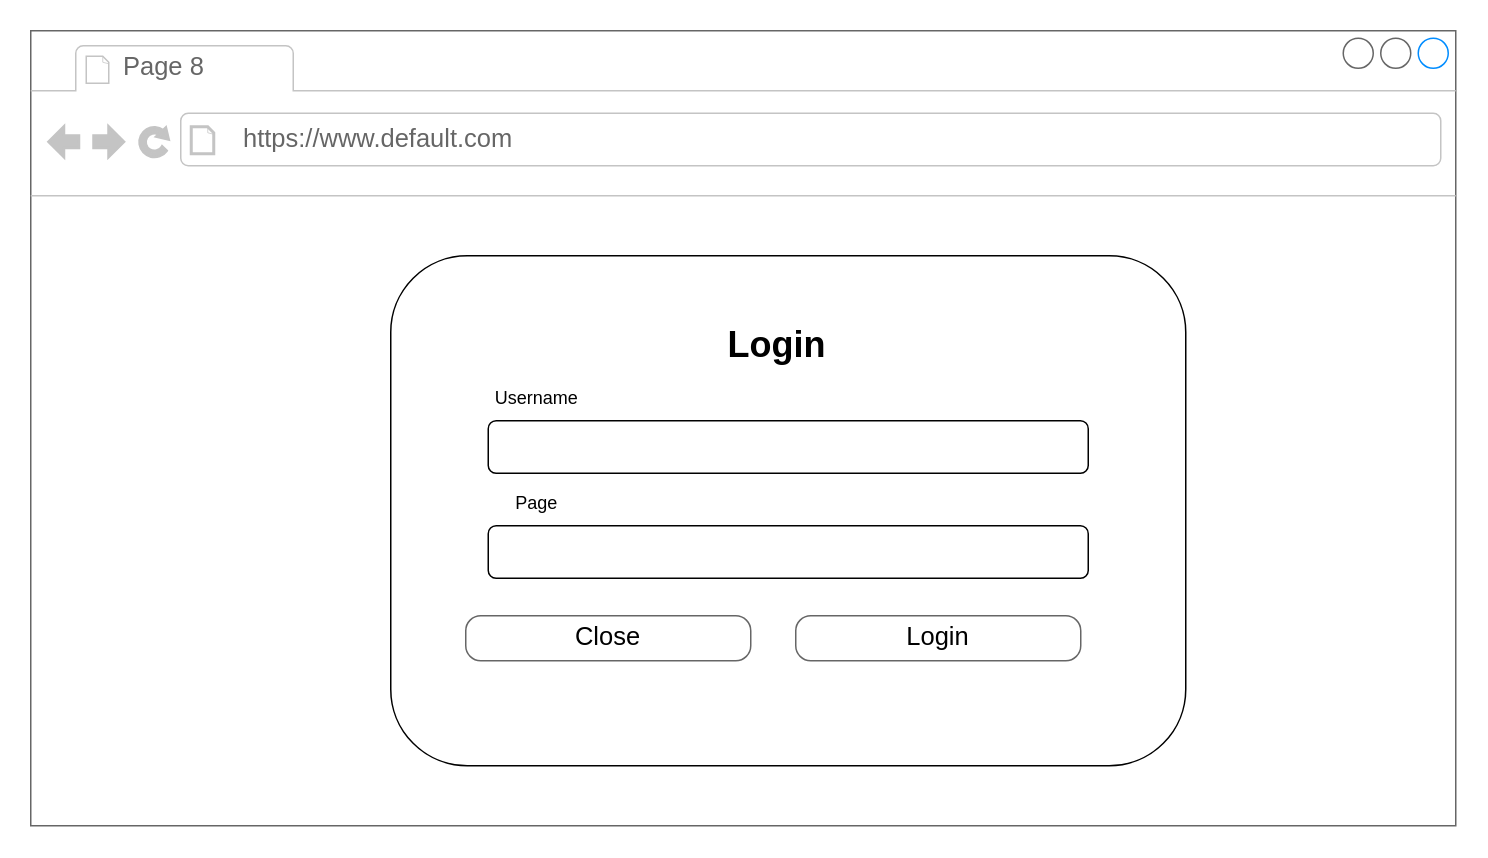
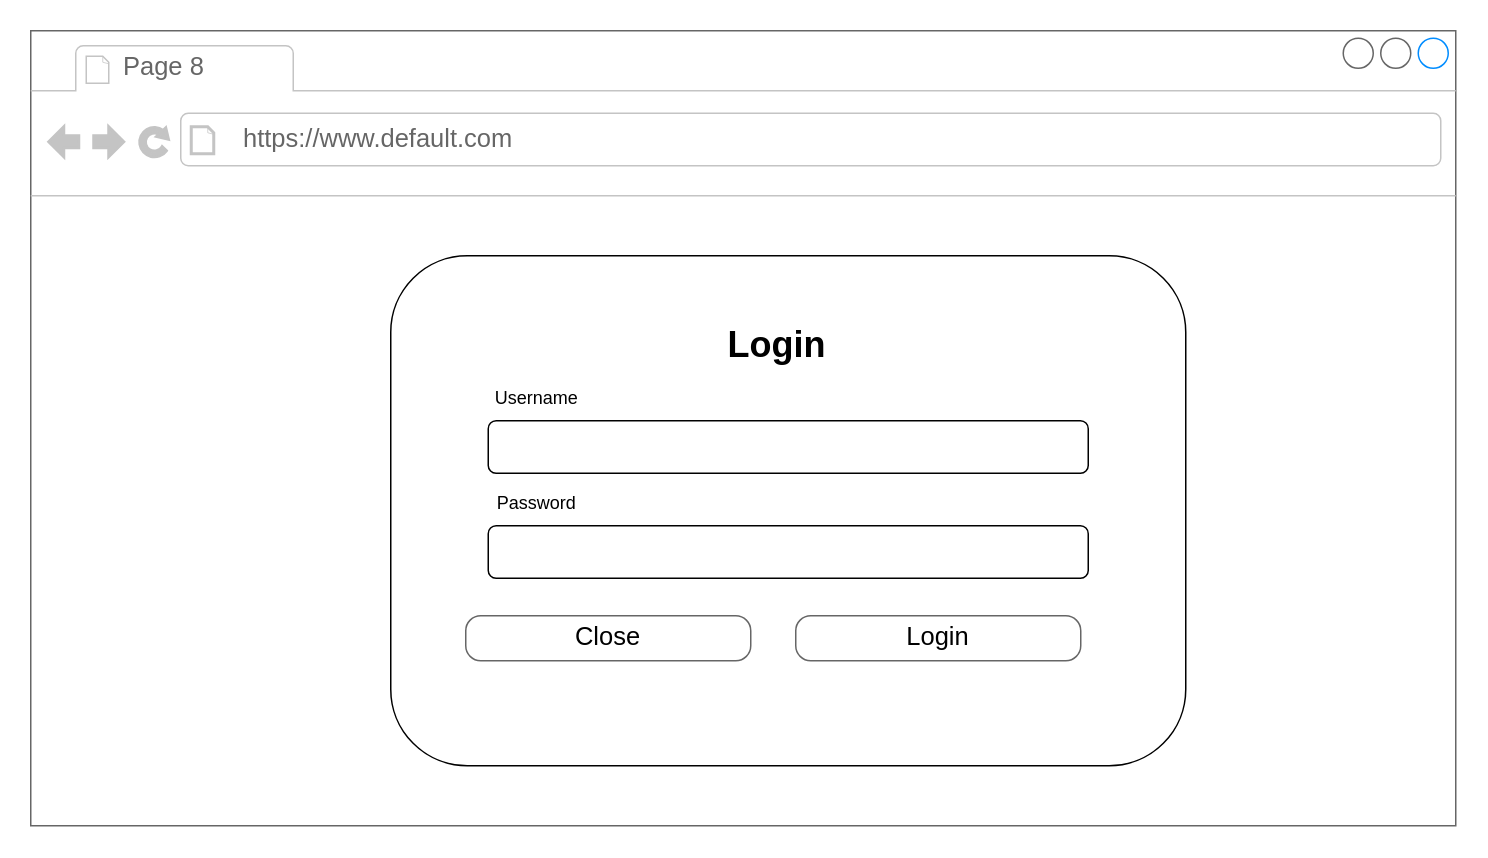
node "Page": label "Page" -> "Password"
